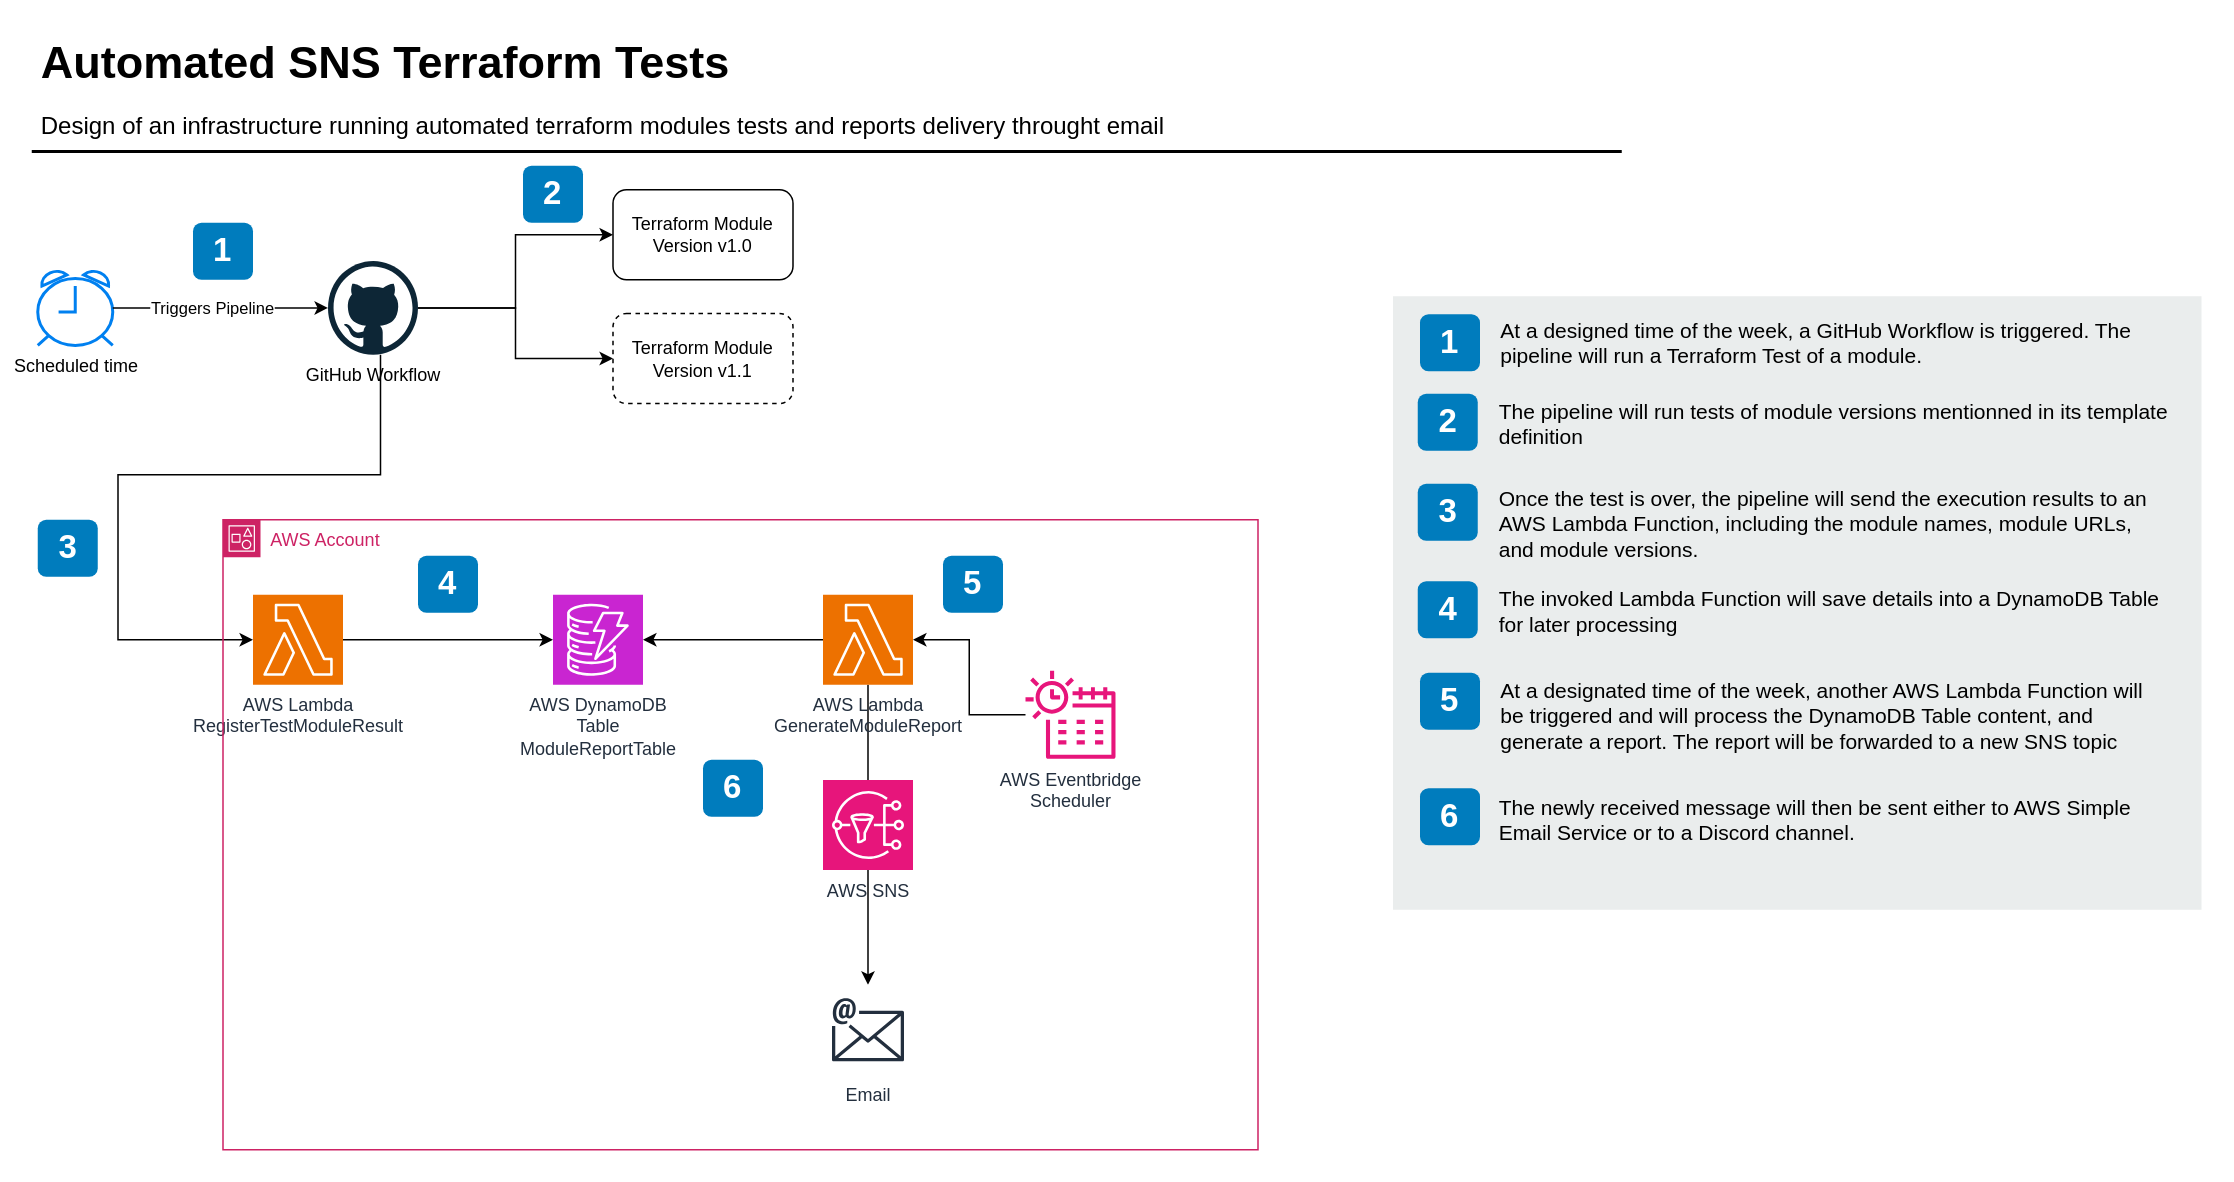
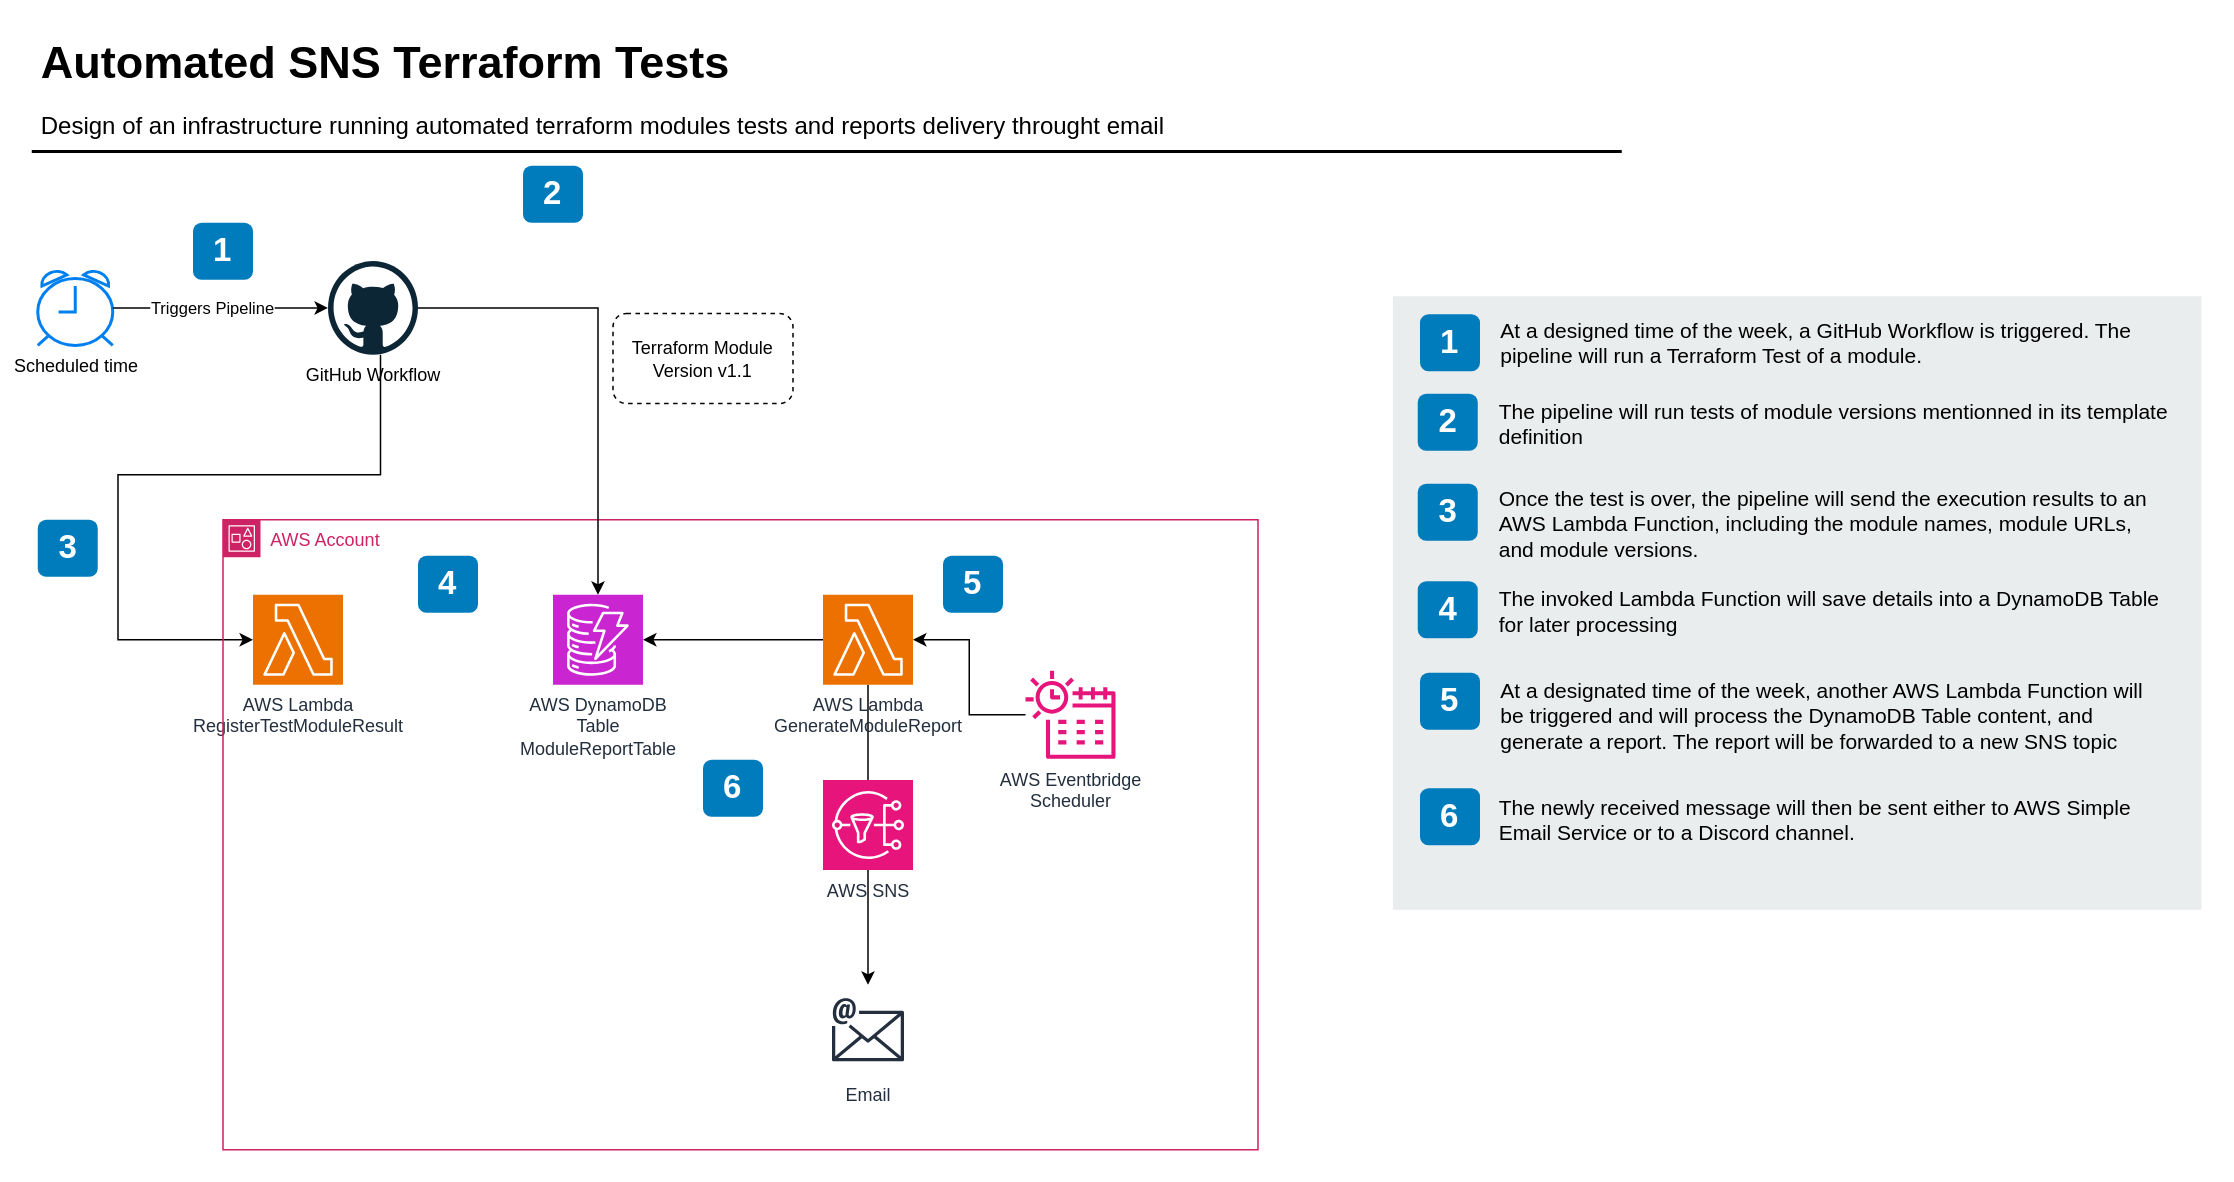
edge "GitHub Workflow" -> "Terraform Module Version v1.0": removed
node "Terraform Module Version v1.0": removed
edge "GitHub Workflow" -> "Terraform Module Version v1.1": now "GitHub Workflow" -> "AWS DynamoDB Table ModuleReportTable"
edge "AWS Lambda RegisterTestModuleResult" -> "AWS DynamoDB Table ModuleReportTable": removed
